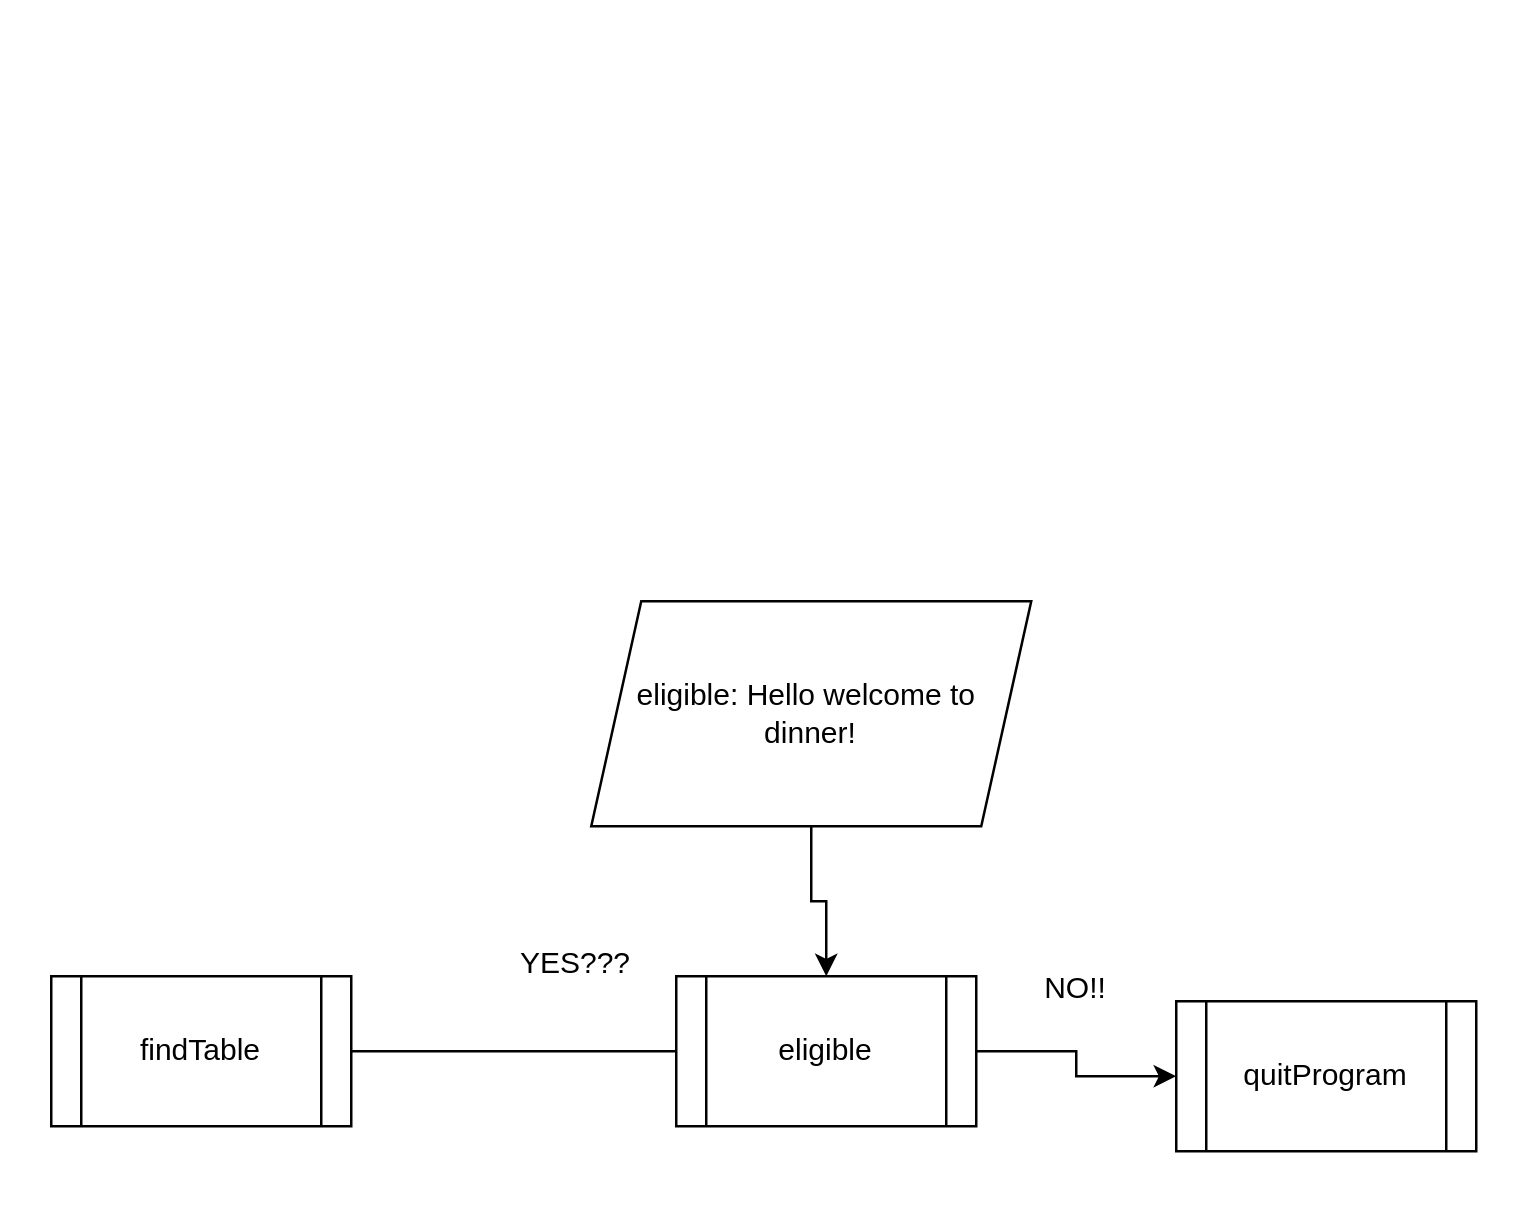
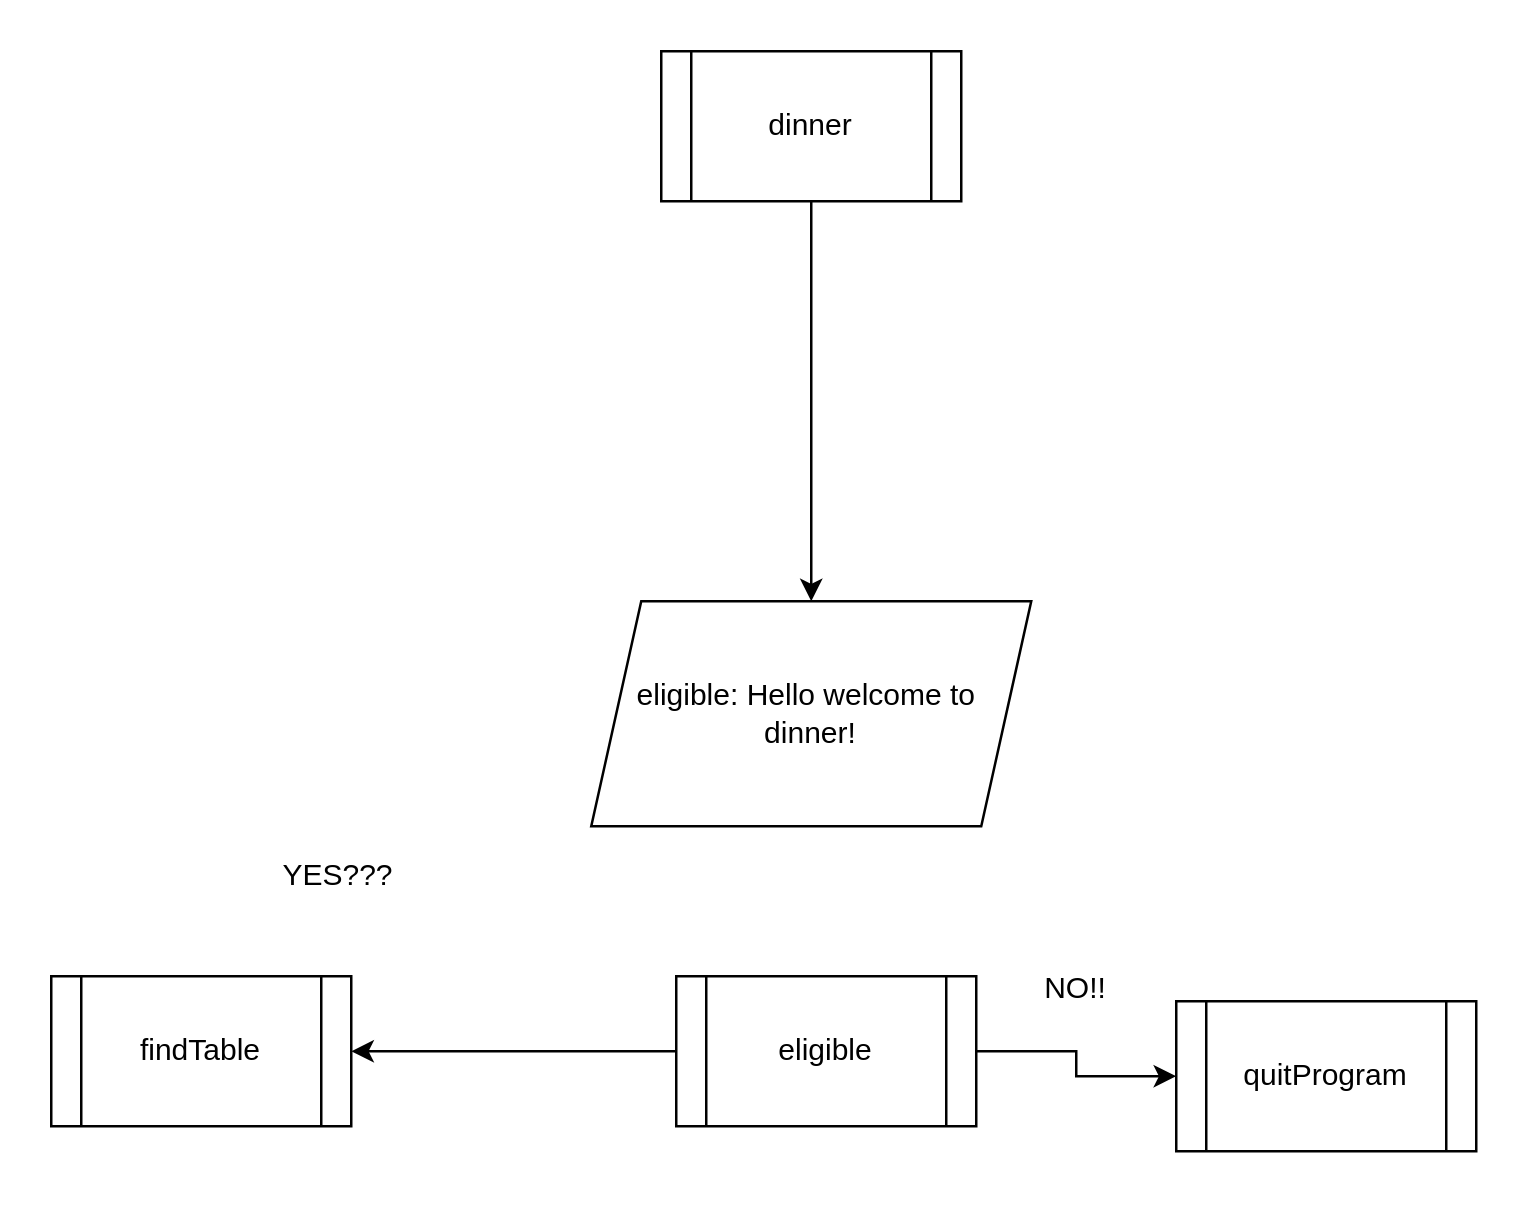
node "dinner": added
edge "dinner" -> "eligible: Hello welcome to dinner!": added
edge "eligible: Hello welcome to dinner!" -> "eligible": removed
node "YES???": moved (576, 964) -> (339, 876)
edge "findTable" -- "eligible": arrowhead none -> classic
